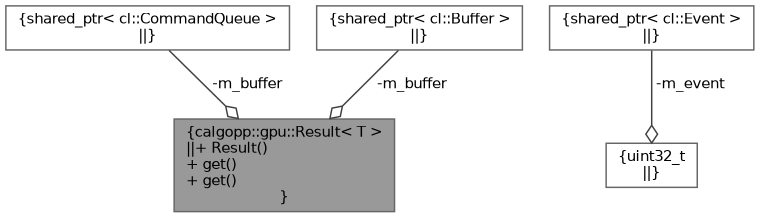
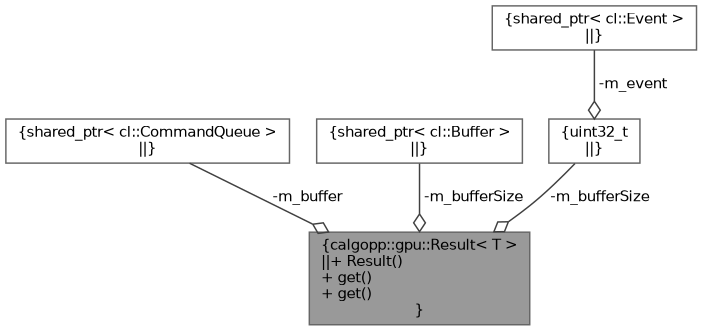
edge "{shared_ptr< cl::Buffer > ||}" -> "{calgopp::gpu::Result< T > ||+ Result() + get() + get() }": label " -m_buffer" -> " -m_bufferSize"
edge "{uint32_t ||}" -> "{calgopp::gpu::Result< T > ||+ Result() + get() + get() }": added, label "-m_bufferSize"
